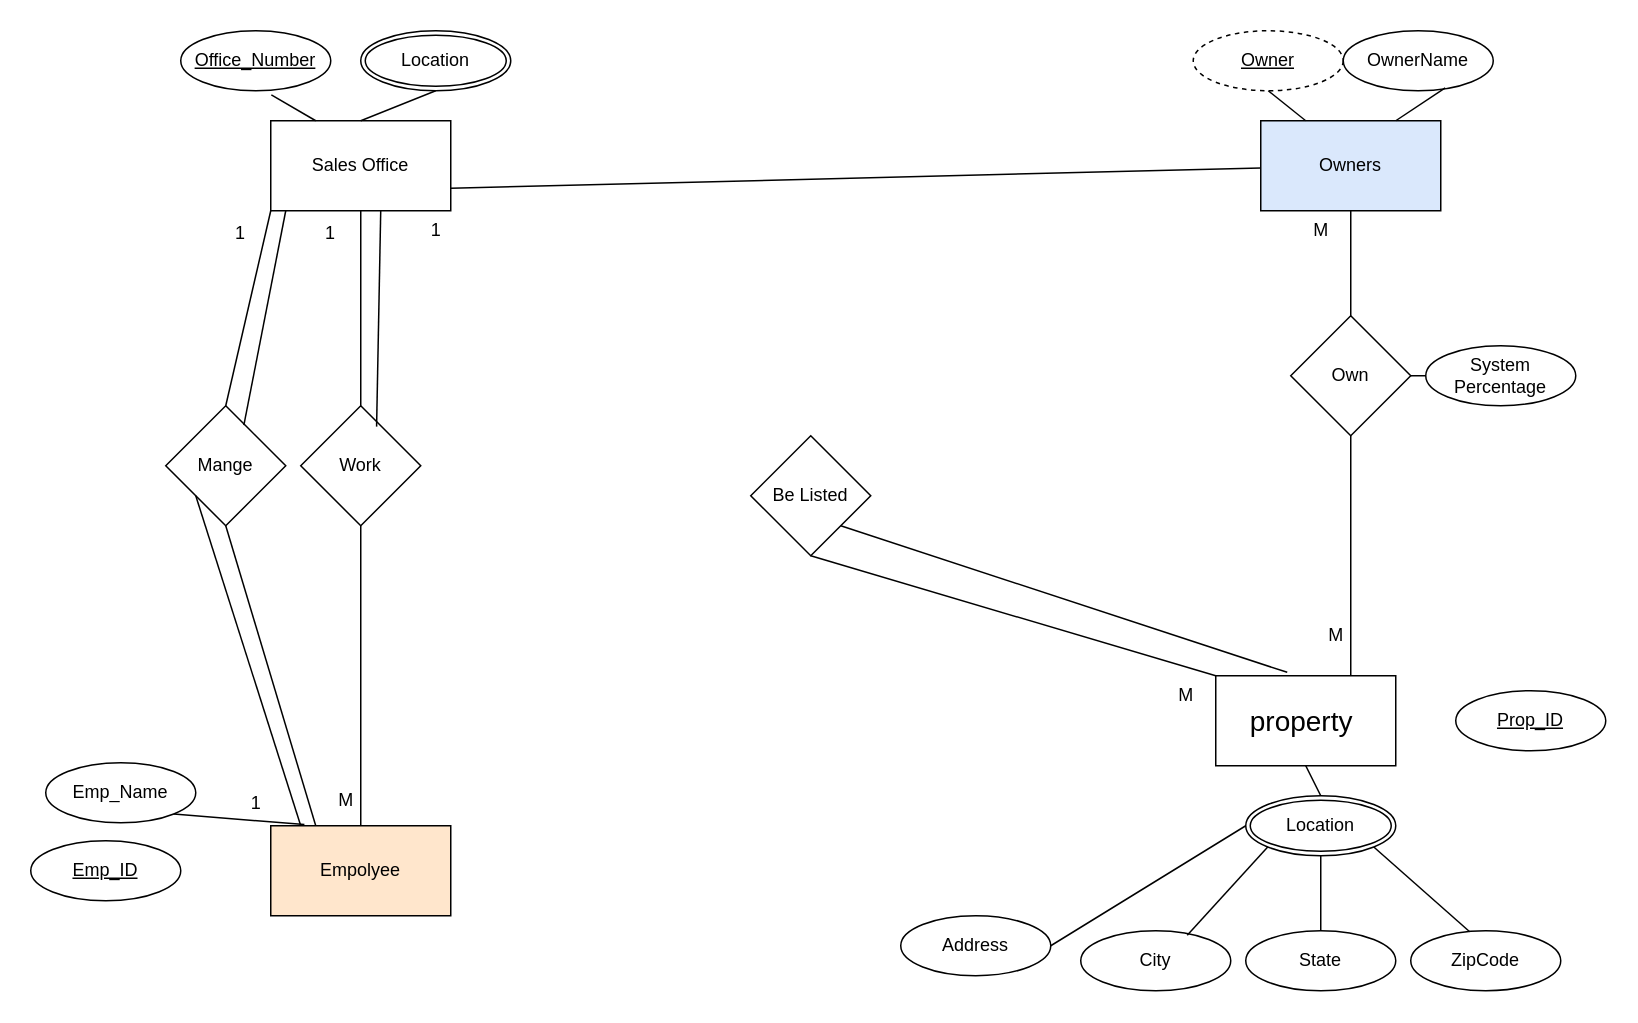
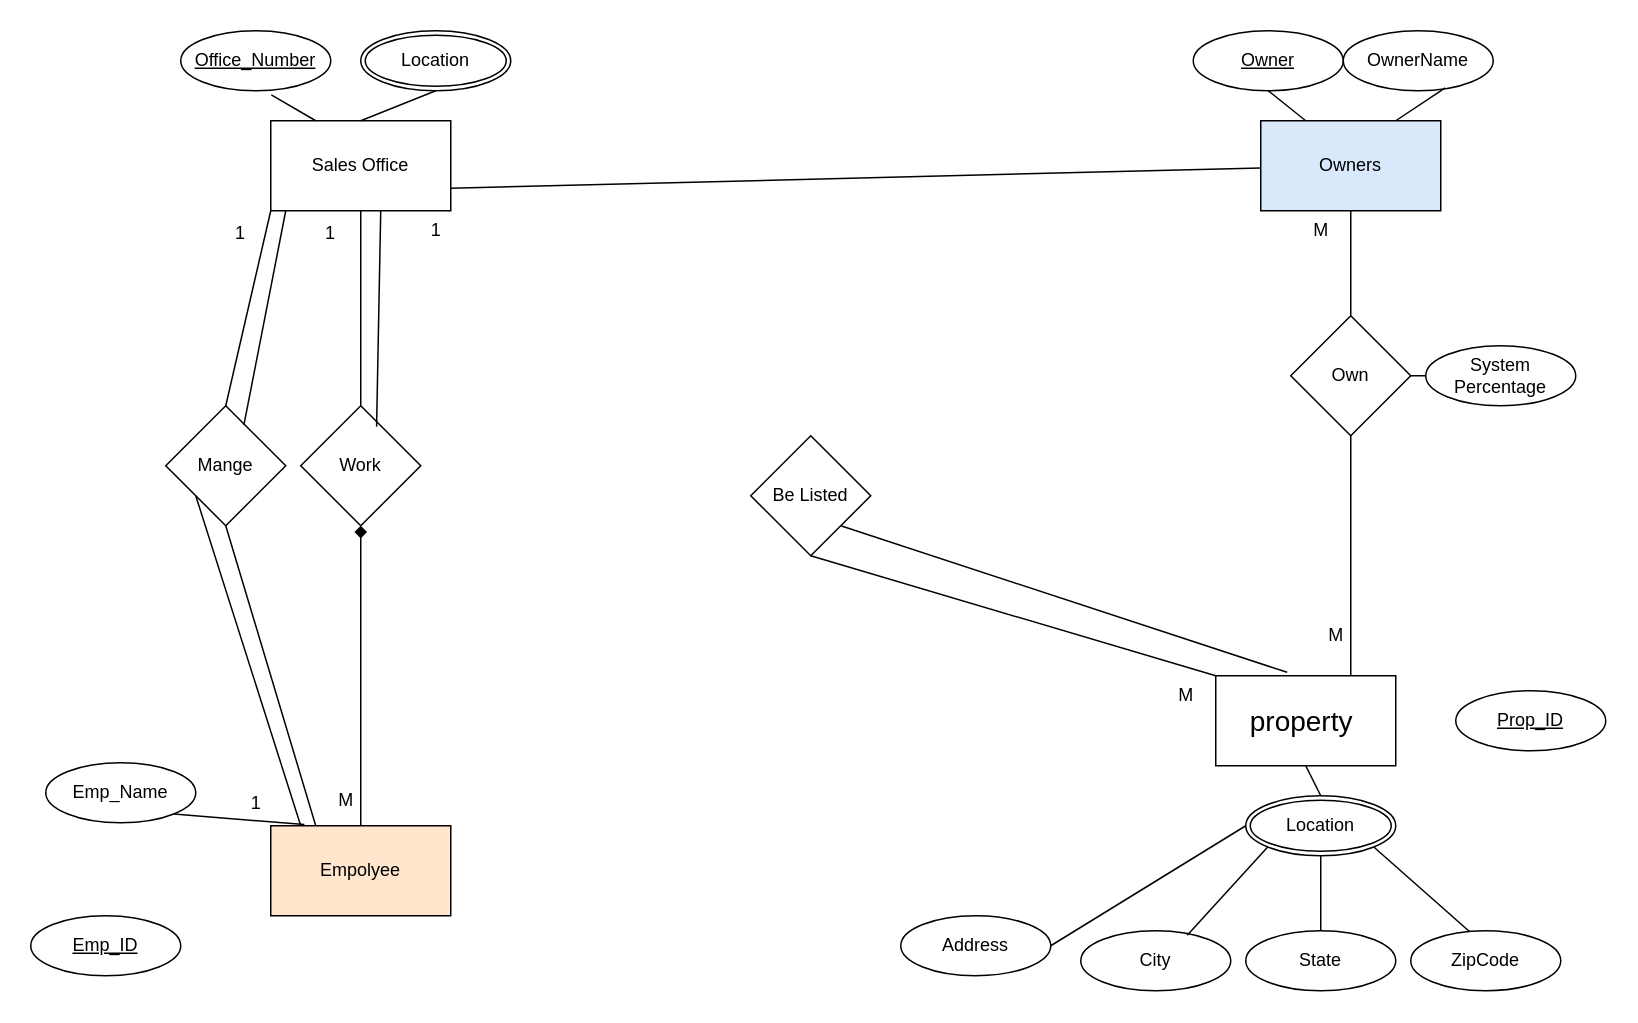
node "Owner": style dashed -> solid
edge "Work" -- "Empolyee": arrowhead none -> diamond
node "Emp_ID": moved (106, 871) -> (106, 946)
